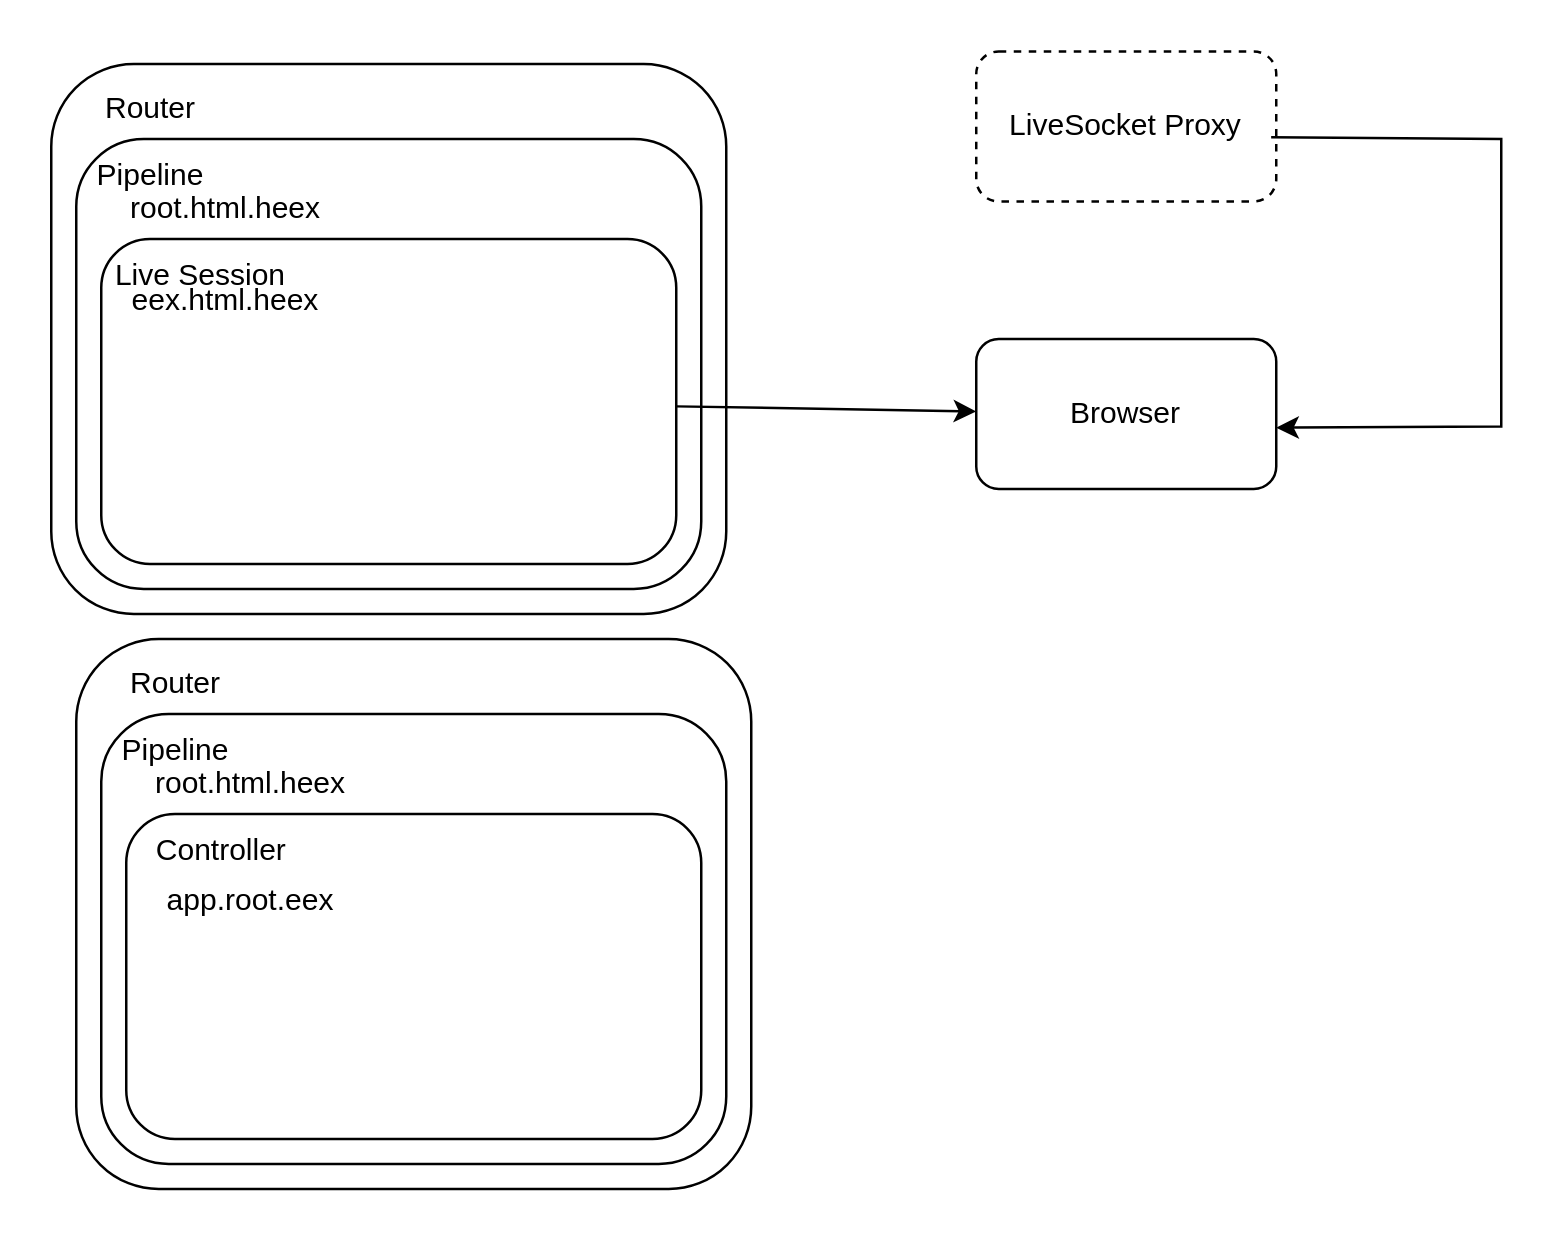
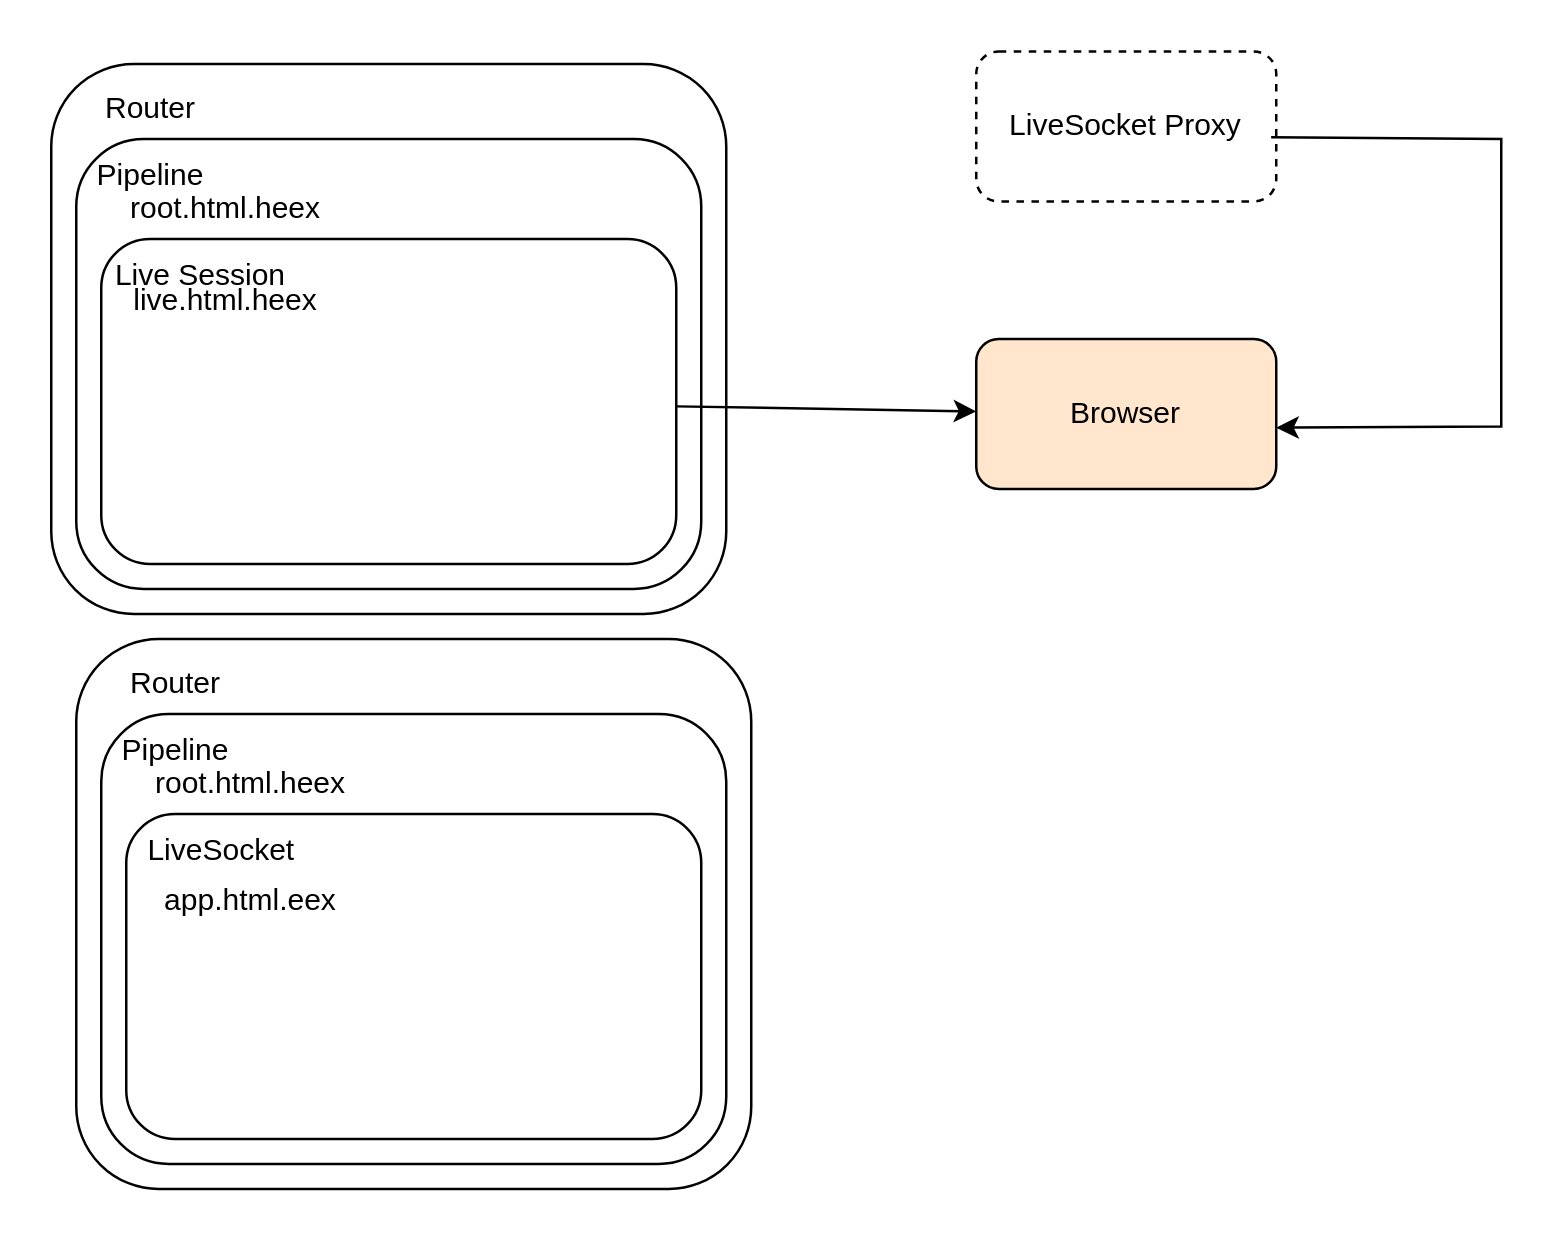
node "eex.html.heex": label "eex.html.heex" -> "live.html.heex"
node "Browser": fillcolor #ffffff -> #ffe6cc
node "Controller": label "Controller" -> "LiveSocket"
node "app.root.eex": label "app.root.eex" -> "app.html.eex"
